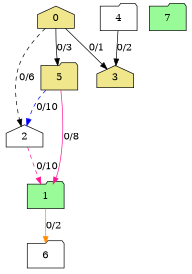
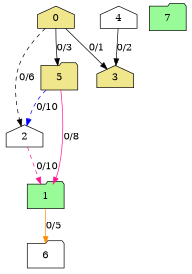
node "4": shape folder -> house
edge "1" -> "6": label "0/2" -> "0/5"
